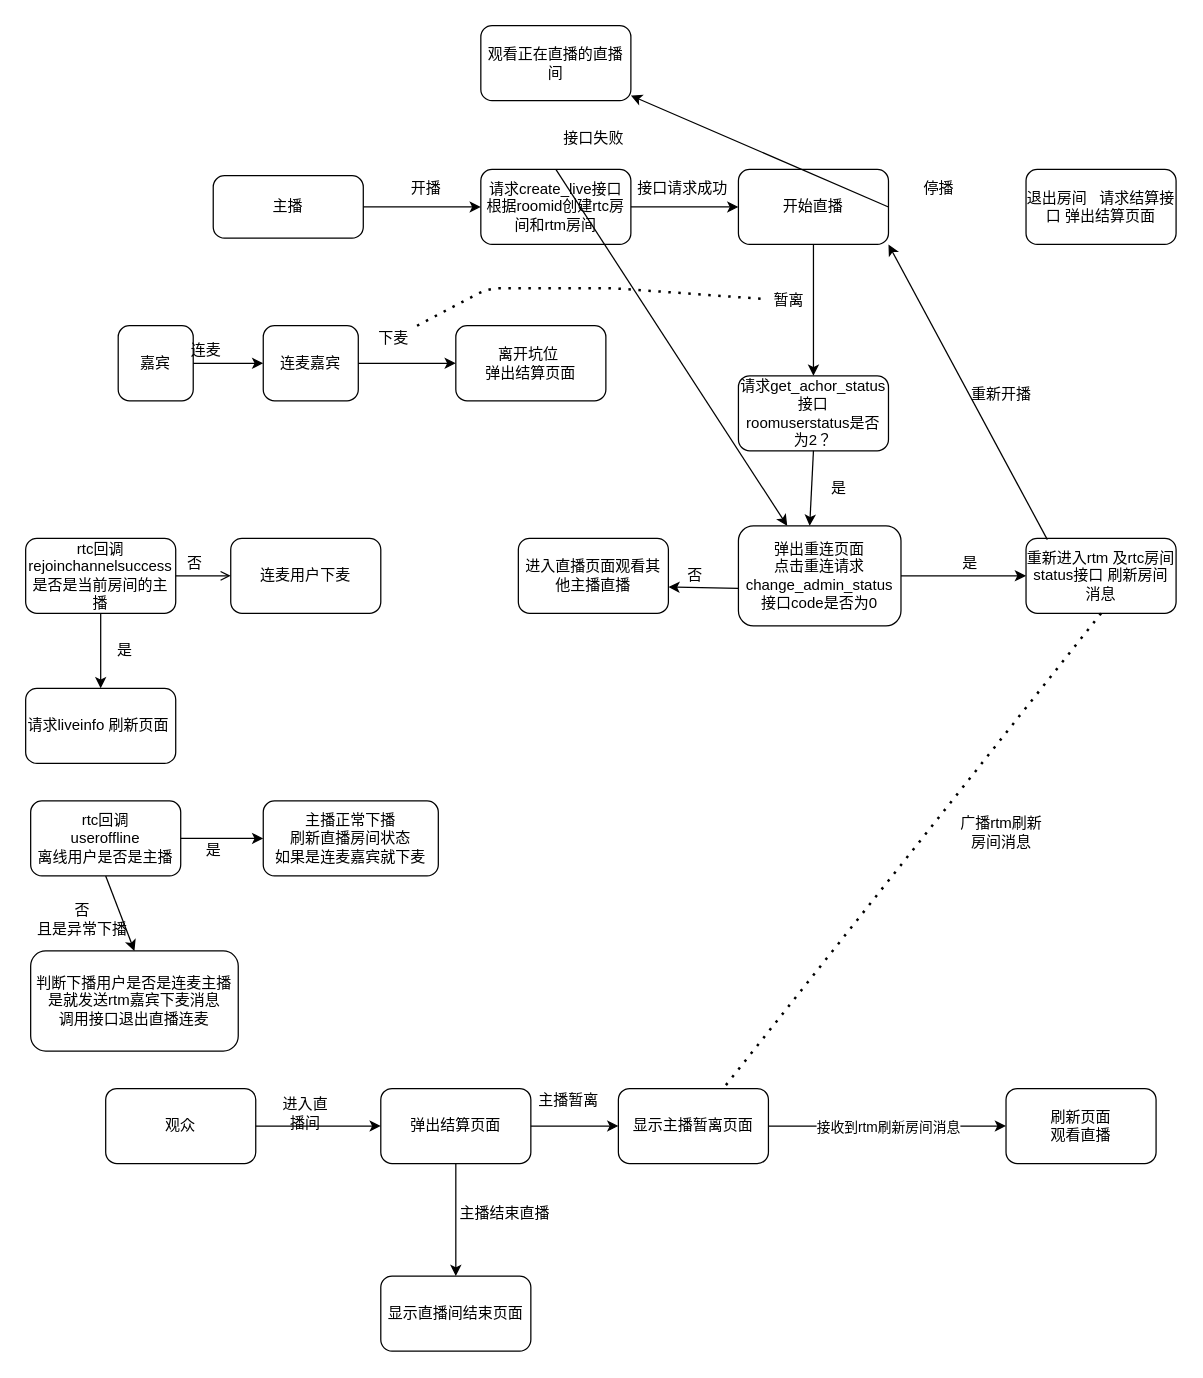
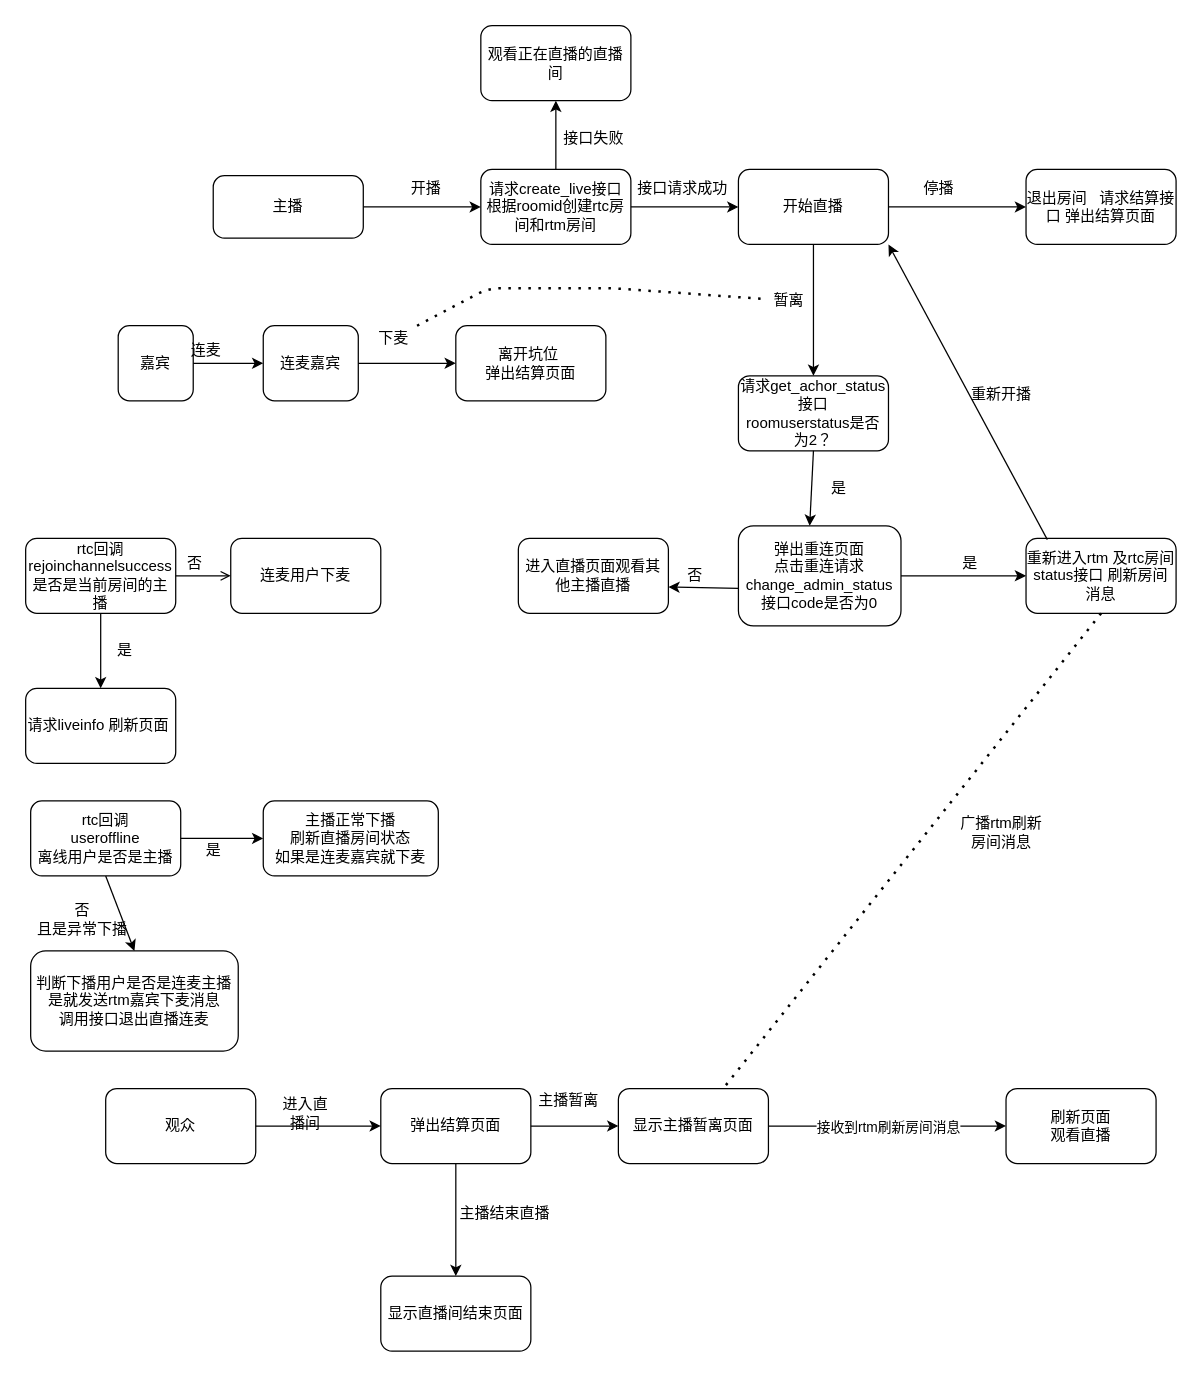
edge "开始直播" -> "观看正在直播的直播间": now "开始直播" -> "退出房间 请求结算接口 弹出结算页面"
edge "请求create_live接口 根据roomid创建rtc房间和rtm房间" -> "弹出重连页面 点击重连请求 change_admin_status接口code是否为0": now "请求create_live接口 根据roomid创建rtc房间和rtm房间" -> "观看正在直播的直播间"
